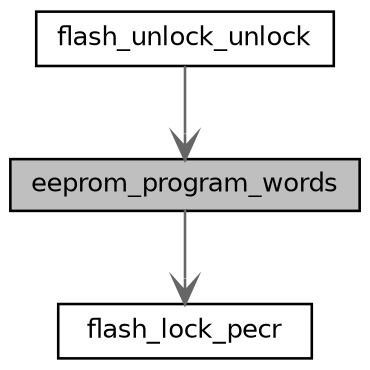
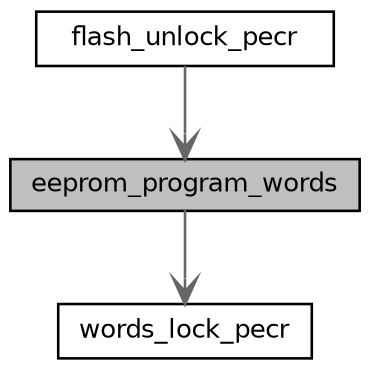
node "flash_unlock_unlock": label "flash_unlock_unlock" -> "flash_unlock_pecr"
node "flash_lock_pecr": label "flash_lock_pecr" -> "words_lock_pecr"
